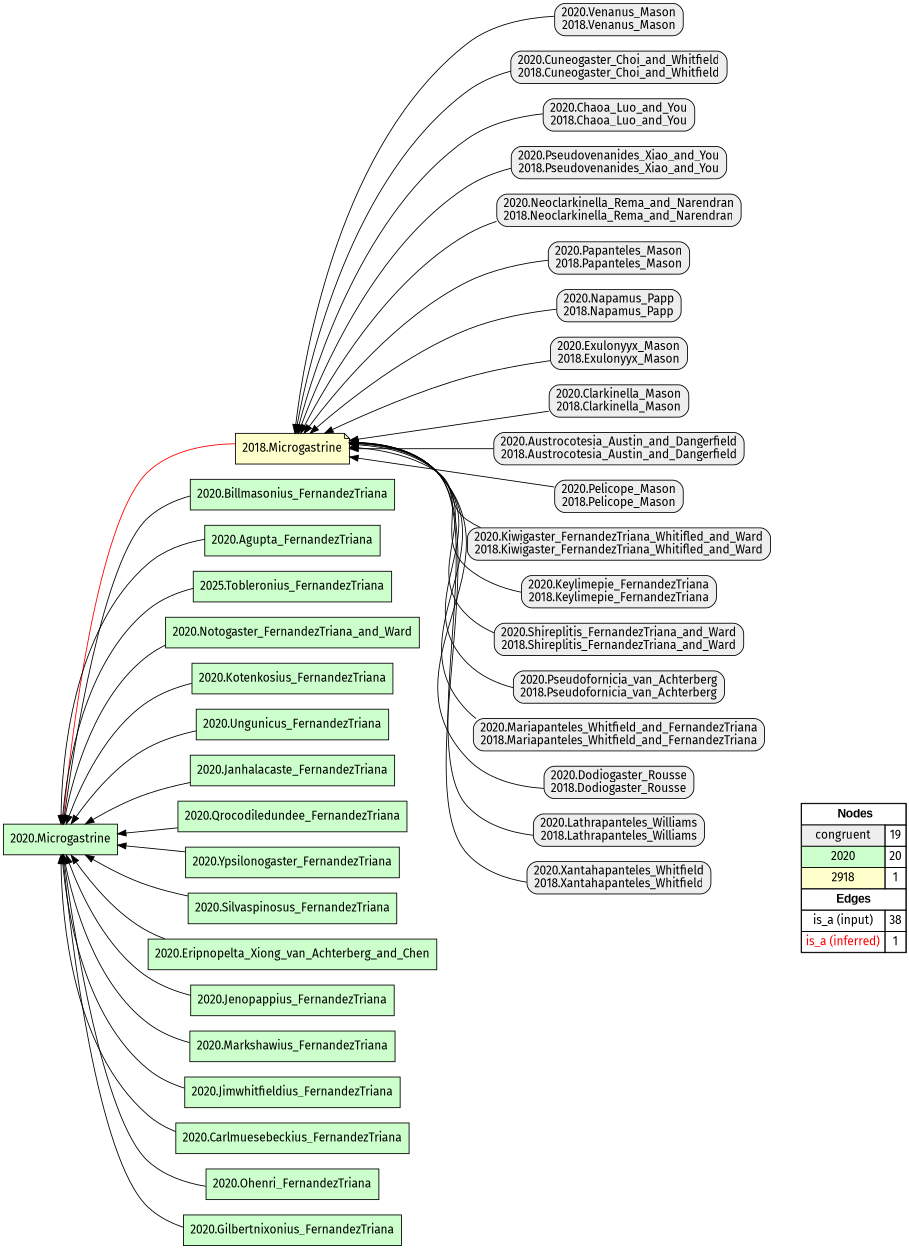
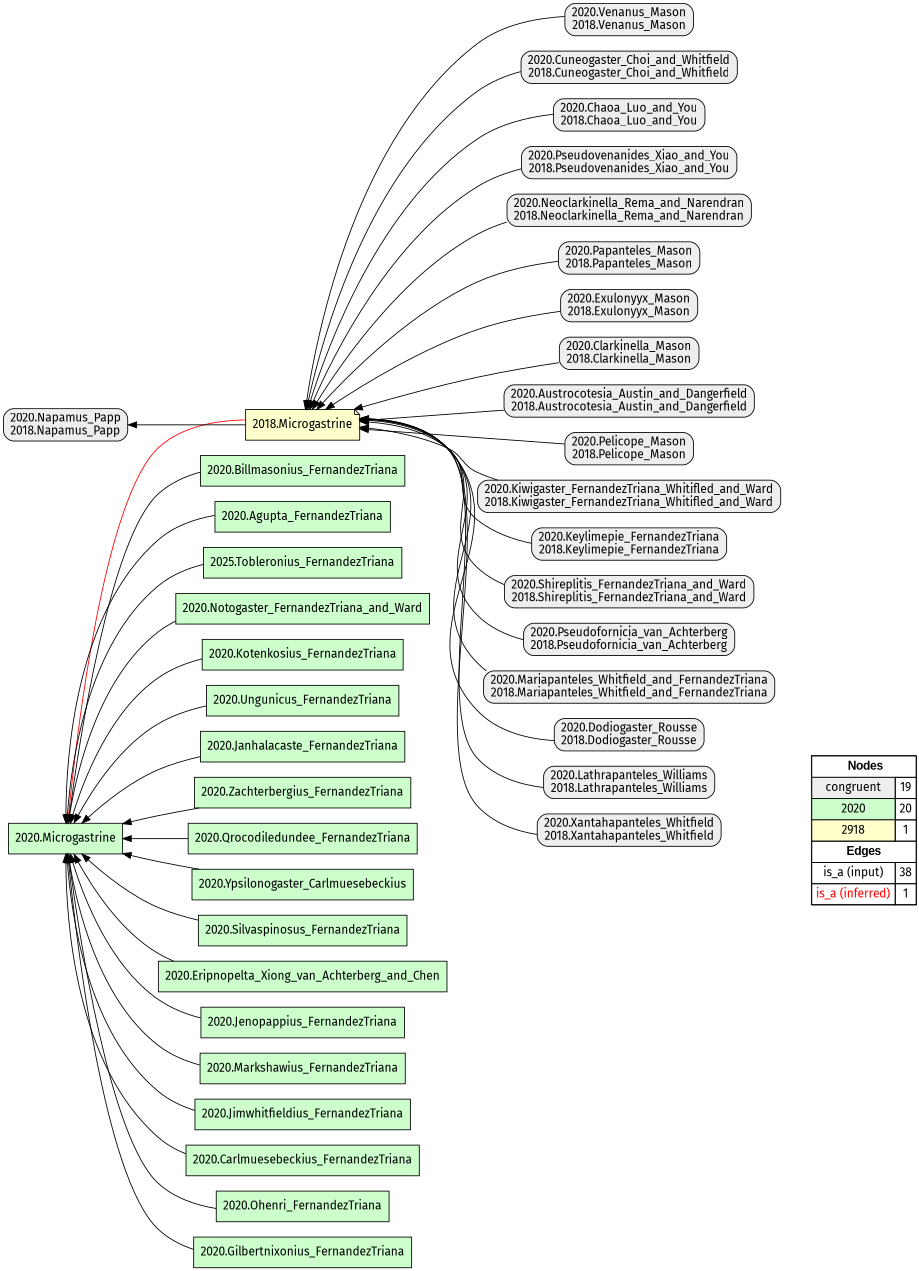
edge "2020.Napamus_Papp 2018.Napamus_Papp" -> "2018.Microgastrine": reversed
node "2020.Zachterbergius_FernandezTriana": added
node "2020.Ypsilonogaster_FernandezTriana": label "2020.Ypsilonogaster_FernandezTriana" -> "2020.Ypsilonogaster_Carlmuesebeckius"
